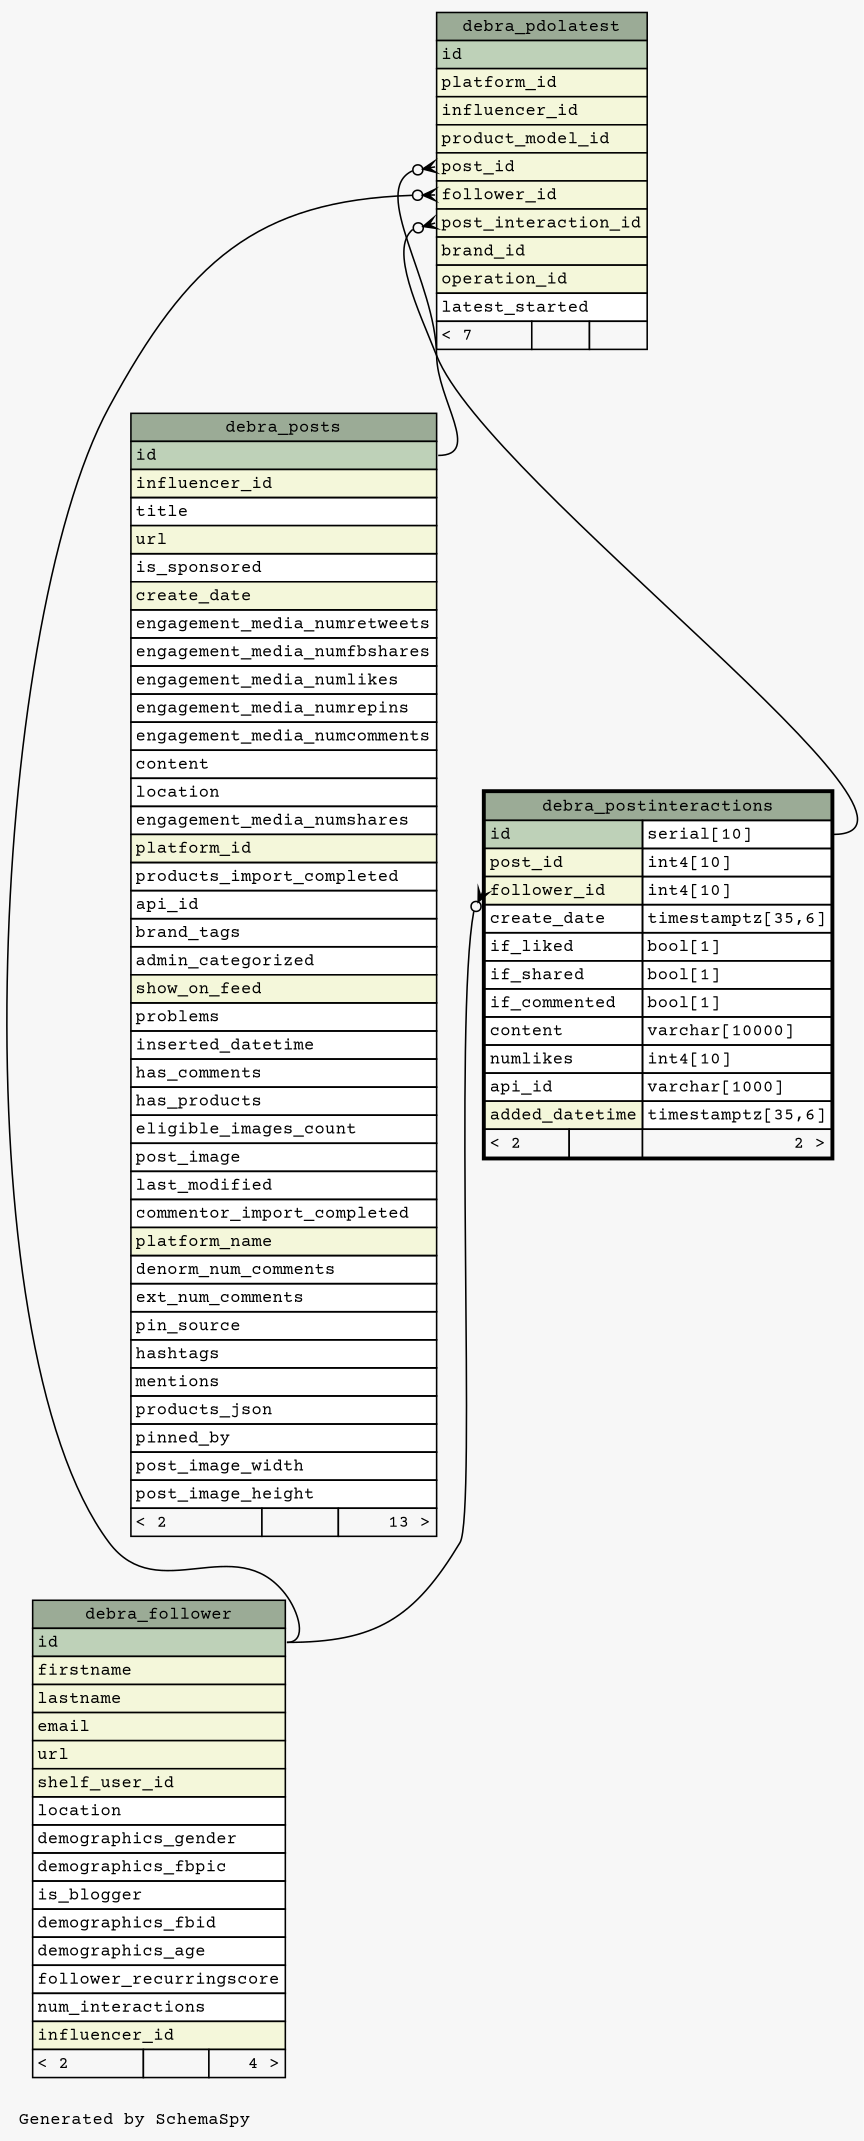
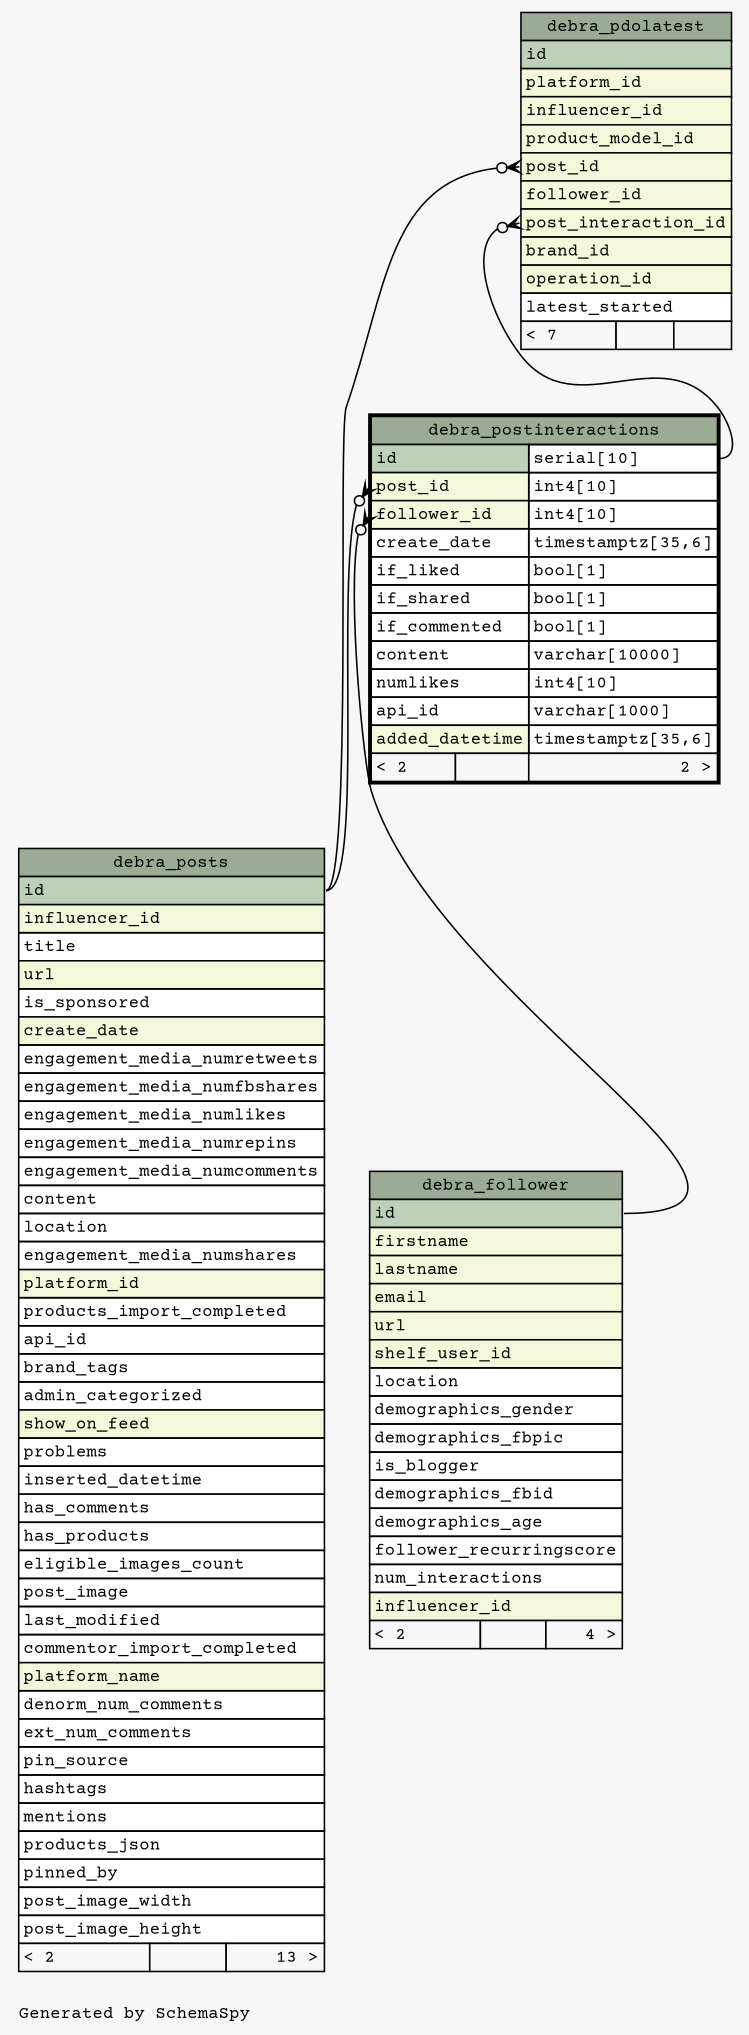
edge "debra_posts" -> "debra_postinteractions": added
edge "debra_follower" -> "debra_pdolatest": removed
